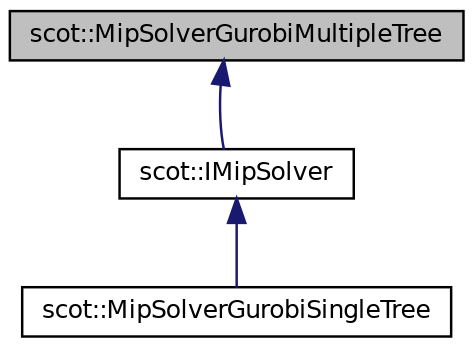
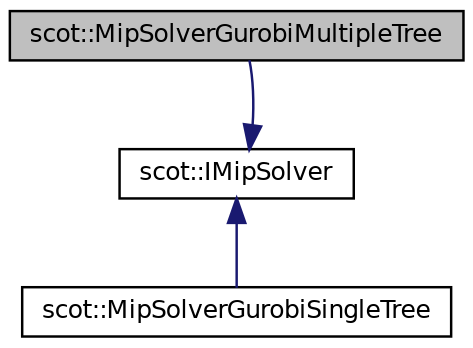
edge "scot::IMipSolver" -> "scot::MipSolverGurobiMultipleTree": reversed
